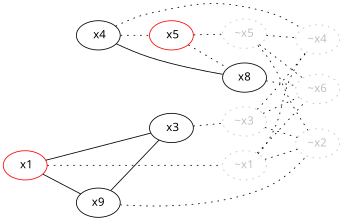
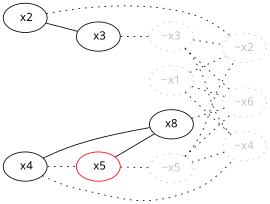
edge "x5" -- "x8": style dotted -> solid
node "x1": removed
node "x9": label "x9" -> "x2"
